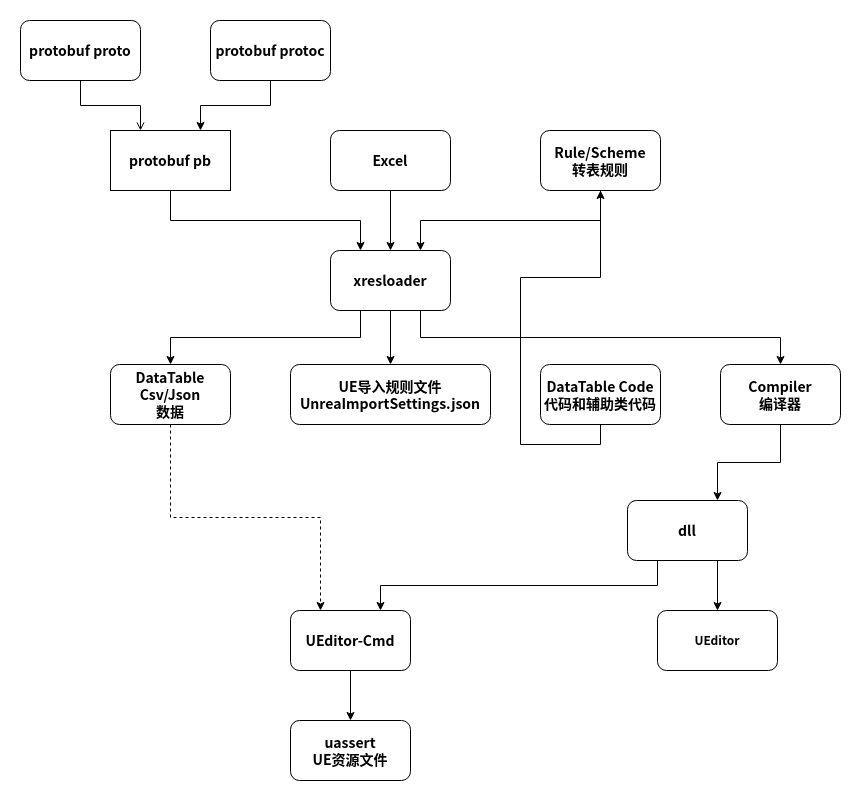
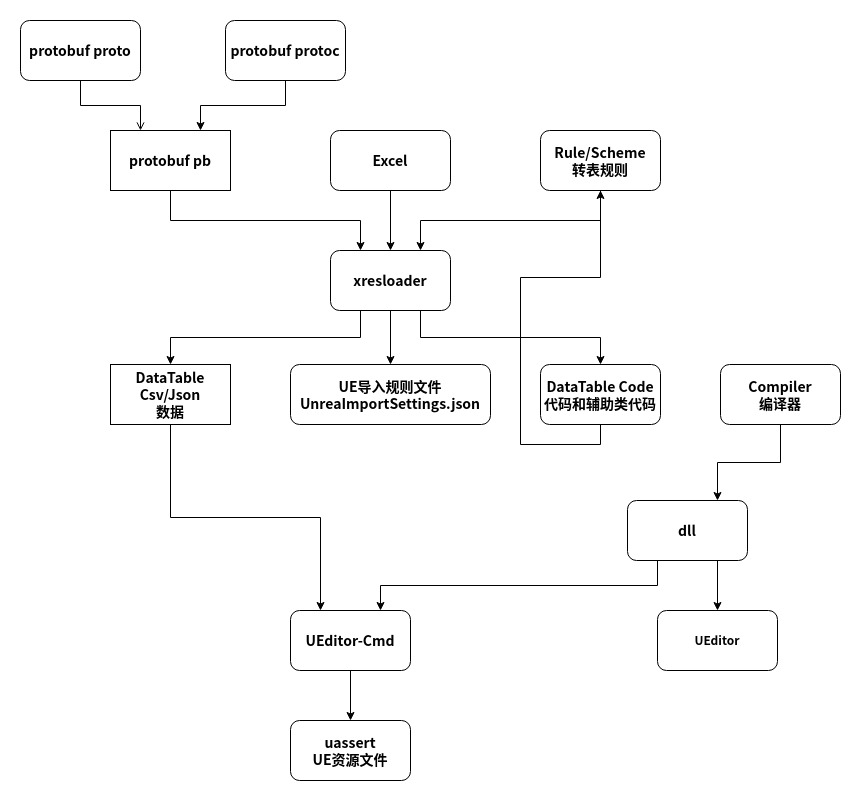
node "protobuf protoc": moved (271, 51) -> (286, 51)
edge "xresloader" -> "Compiler 编译器": now "xresloader" -> "DataTable Code代码和辅助类代码"
node "DataTable Csv/Json数据": shape rounded rectangle -> rectangle
edge "DataTable Csv/Json数据" -> "UEditor-Cmd": style dashed -> solid
